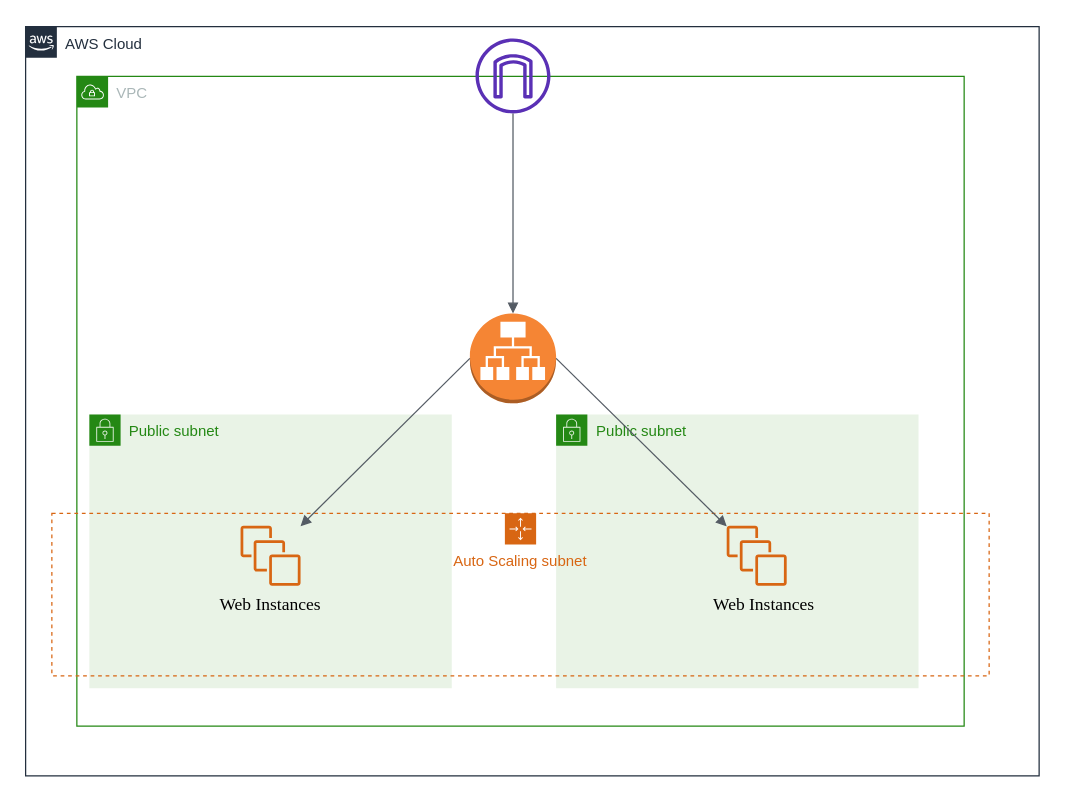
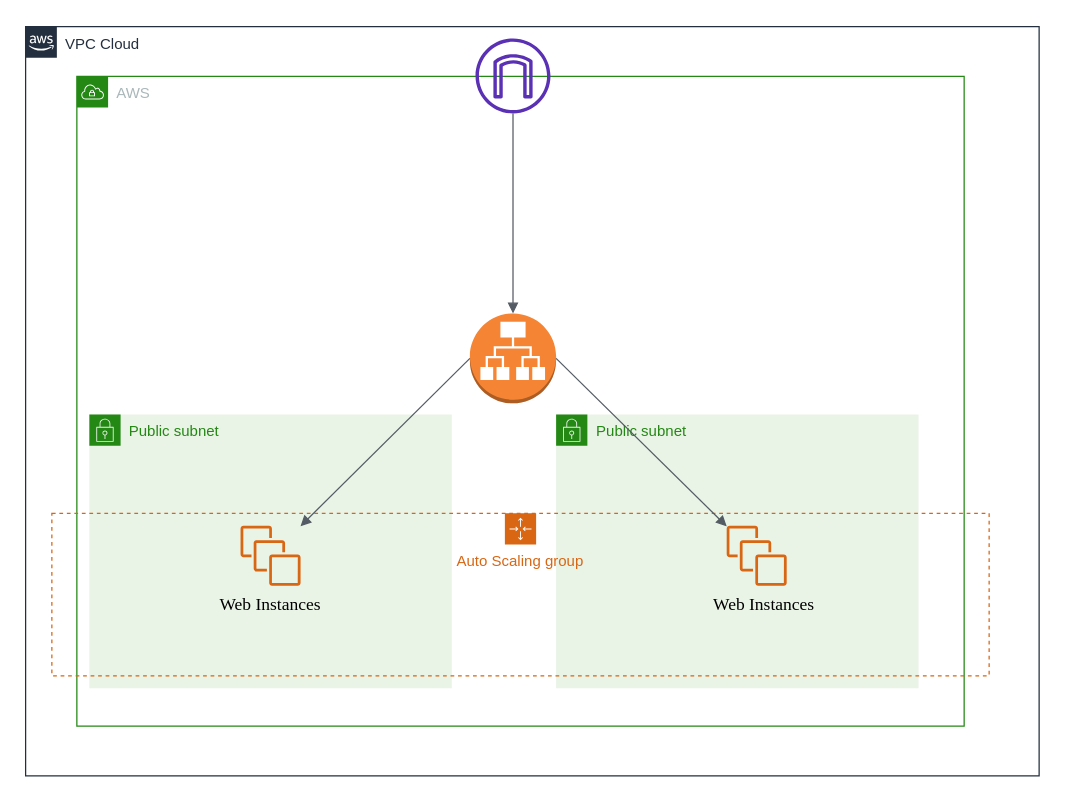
node "AWS Cloud": label "AWS Cloud" -> "VPC Cloud"
node "VPC": label "VPC" -> "AWS"
node "Auto Scaling subnet": label "Auto Scaling subnet" -> "Auto Scaling group"
